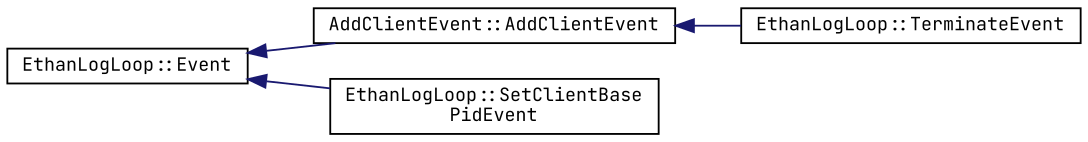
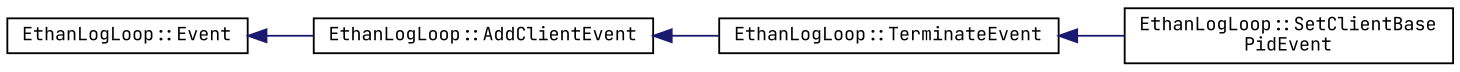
node "AddClientEvent::AddClientEvent": label "AddClientEvent::AddClientEvent" -> "EthanLogLoop::AddClientEvent"
edge "EthanLogLoop::SetClientBase PidEvent" -> "EthanLogLoop::Event": now "EthanLogLoop::SetClientBase PidEvent" -> "EthanLogLoop::TerminateEvent"
